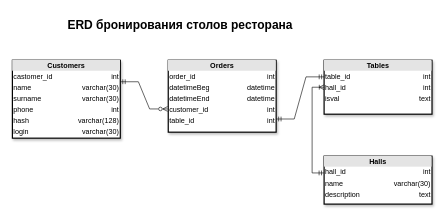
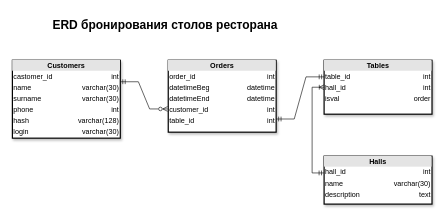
node "ERD бронирования столов ресторана": moved (180, 24) -> (165, 24)
node "Tables table_id int hall_id int isval text": label "Tables table_id int hall_id int isval text" -> "Tables table_id int hall_id int isval order"
